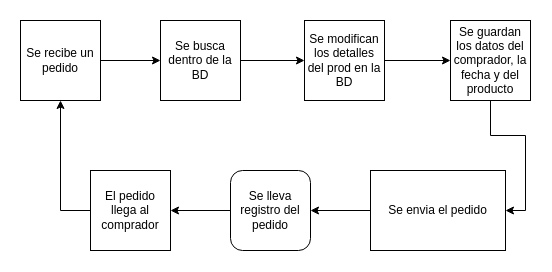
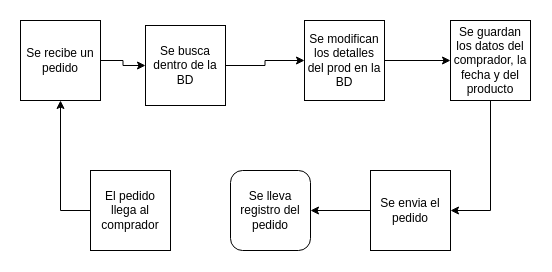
node "Se busca dentro de la BD": moved (201, 61) -> (186, 66)
edge "Se lleva registro del pedido" -> "El pedido llega al comprador": removed
node "Se envia el pedido": size 135x80 -> 80x80
